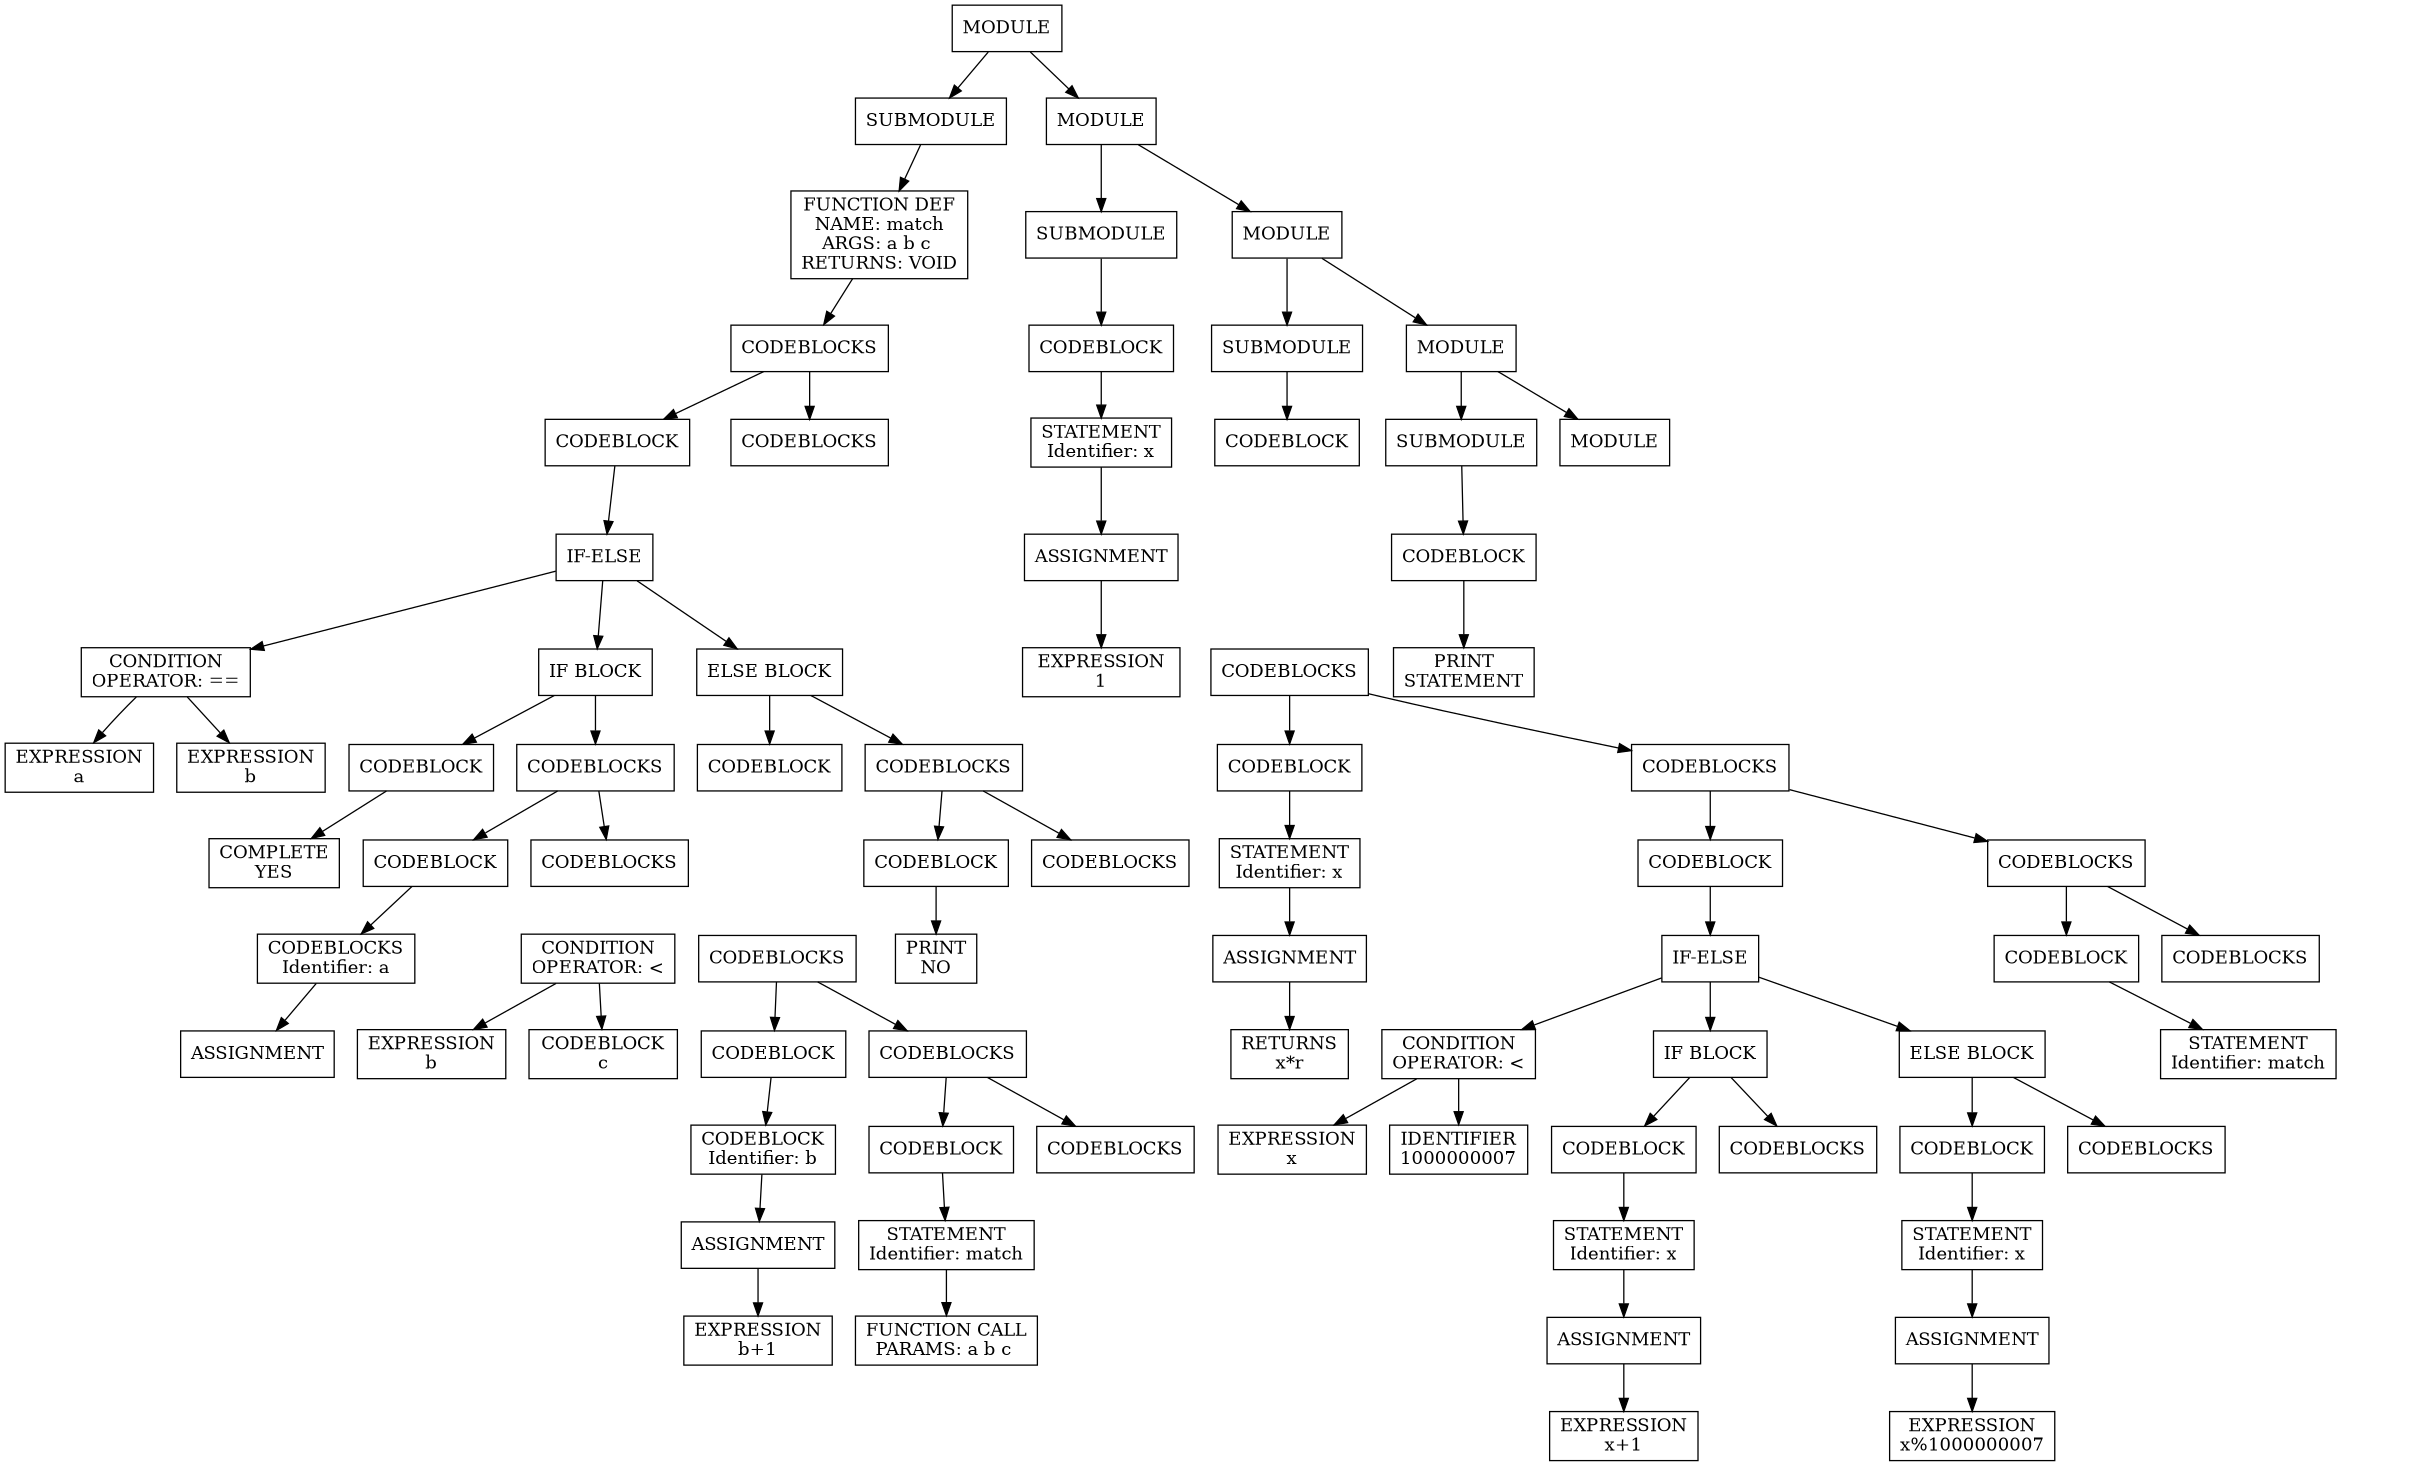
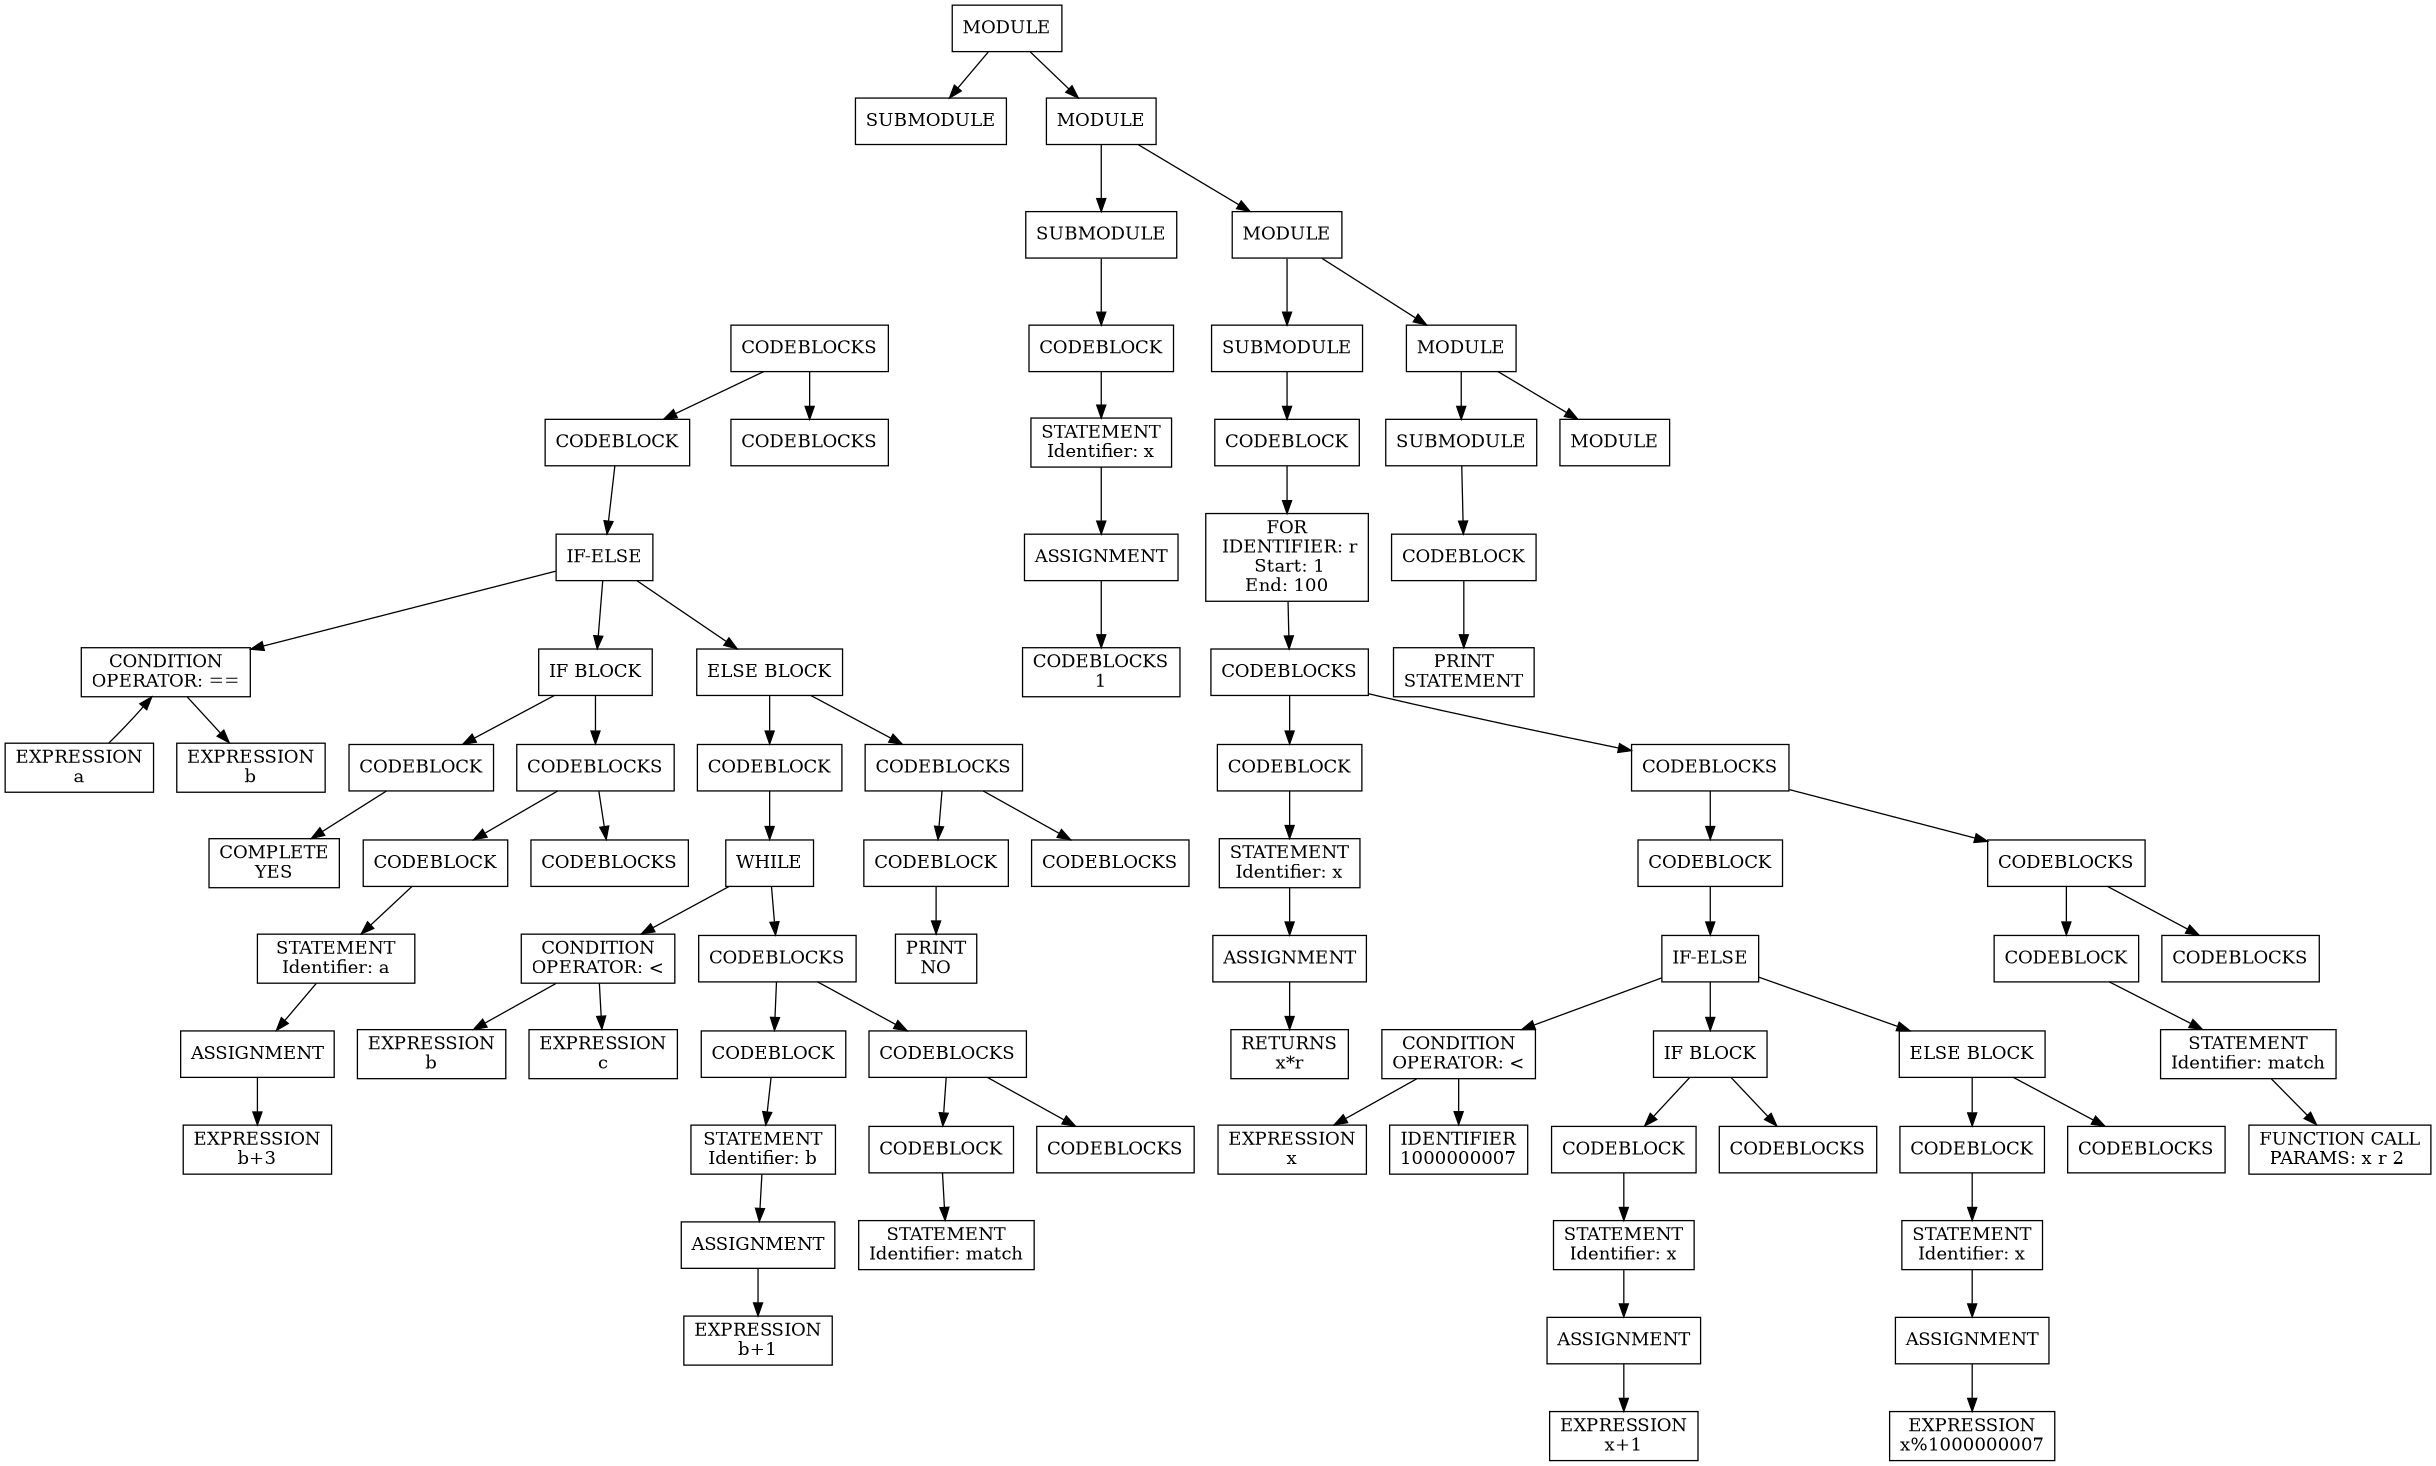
node "FUNCTION DEF NAME: match ARGS: a b c RETURNS: VOID": removed
node "FOR IDENTIFIER: r Start: 1 End: 100": added
node "EXPRESSION 1": label "EXPRESSION 1" -> "CODEBLOCKS 1"
edge "CONDITION OPERATOR: ==" -> "EXPRESSION a": reversed
node "WHILE": added
node "CODEBLOCKS Identifier: a": label "CODEBLOCKS Identifier: a" -> "STATEMENT Identifier: a"
node "CODEBLOCK c": label "CODEBLOCK c" -> "EXPRESSION c"
node "EXPRESSION b+3": added
node "CODEBLOCK Identifier: b": label "CODEBLOCK Identifier: b" -> "STATEMENT Identifier: b"
node "FUNCTION CALL PARAMS: x r 2": added
node "FUNCTION CALL PARAMS: a b c": removed
